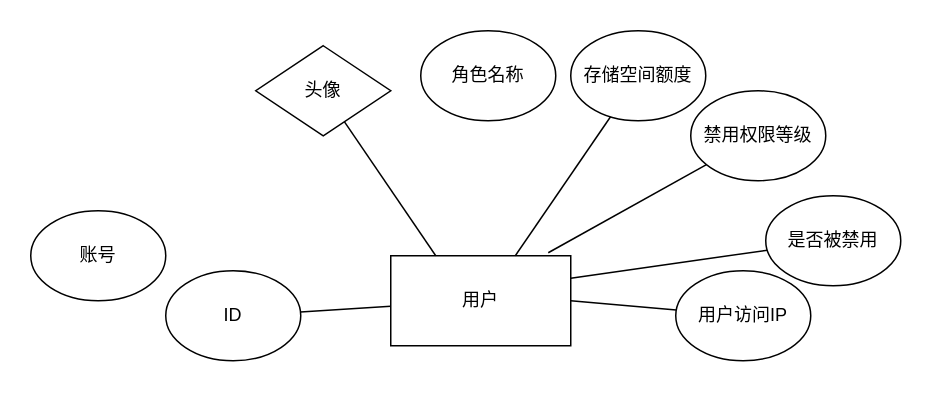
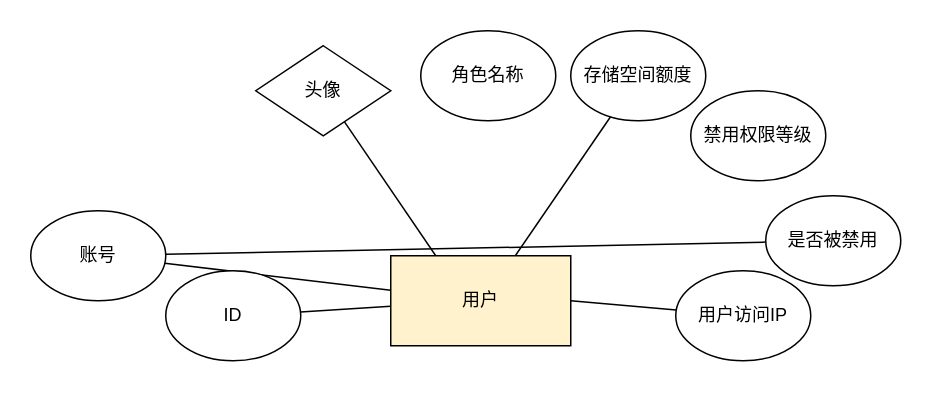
edge "禁用权限等级" -- "用户": removed
edge "是否被禁用" -- "用户": now "是否被禁用" -- "账号"
edge "账号" -- "用户": added
node "用户": fillcolor #ffffff -> #fff2cc
